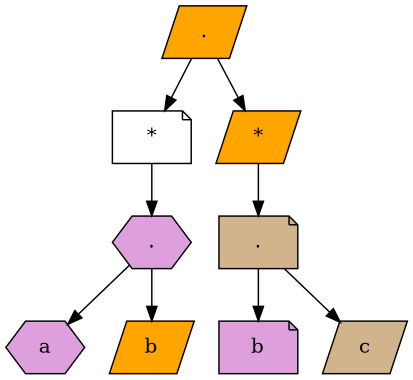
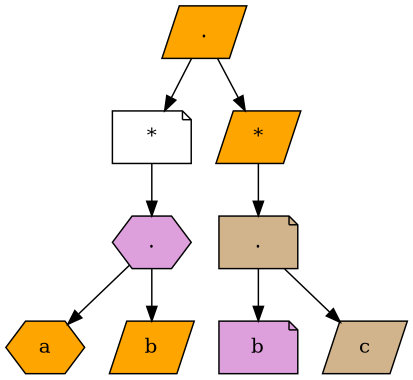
node "a": fillcolor plum -> orange
